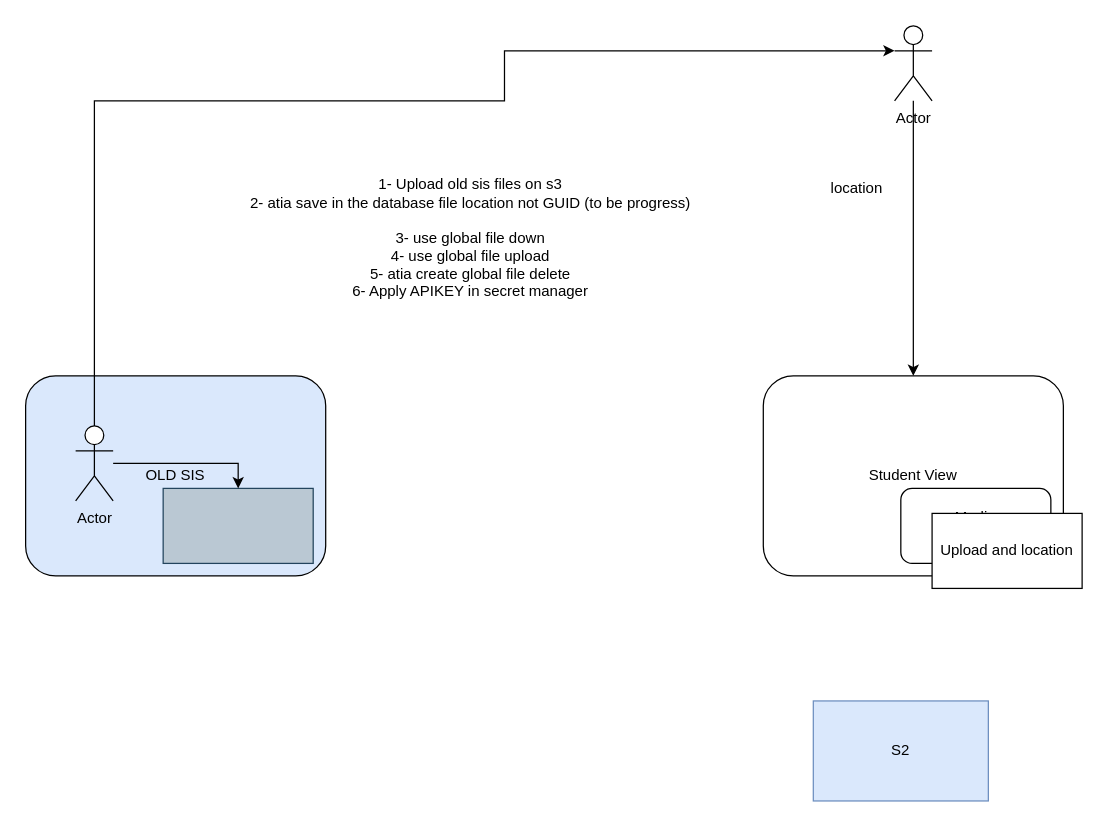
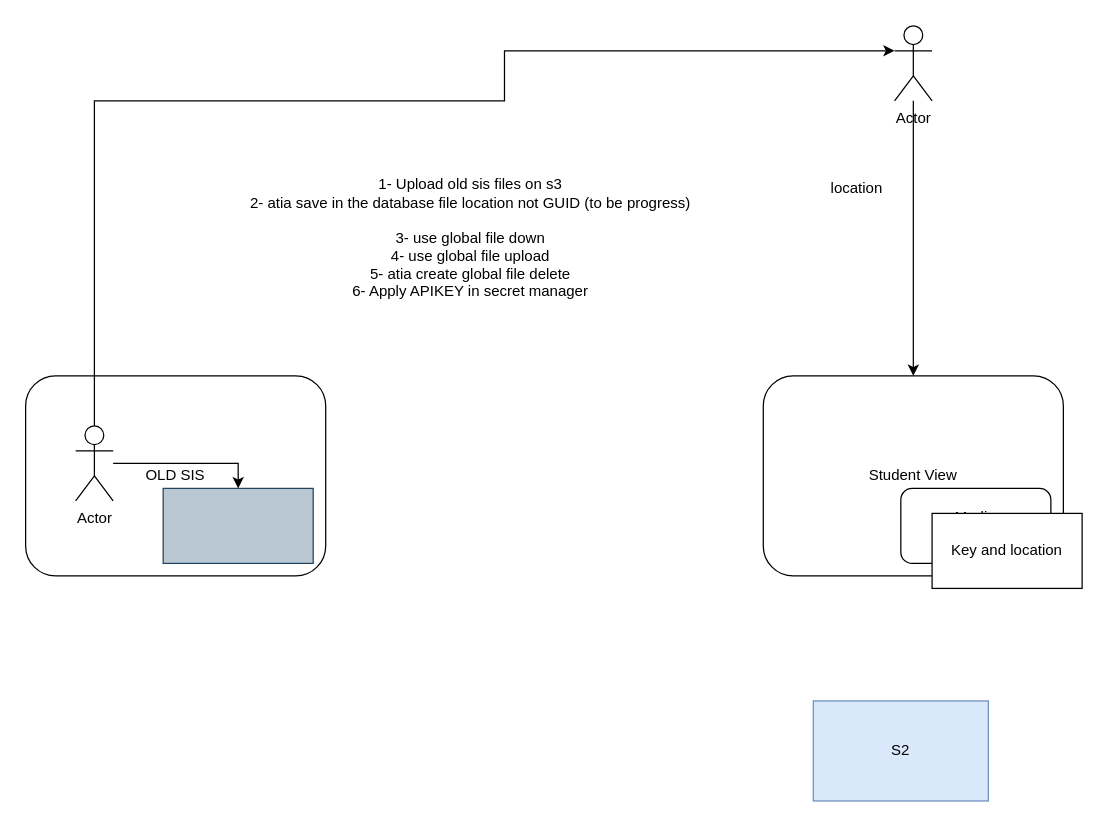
node "OLD SIS": fillcolor #dae8fc -> #ffffff
node "Upload and location": label "Upload and location" -> "Key and location"
